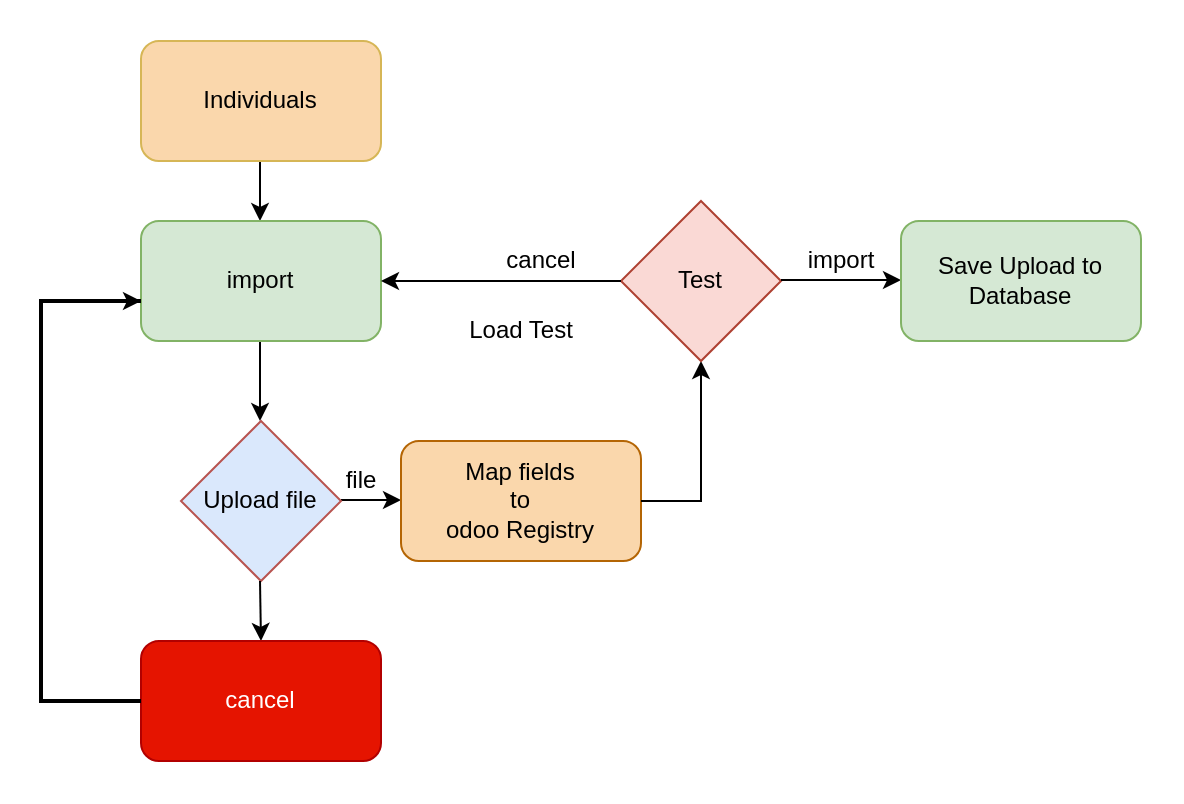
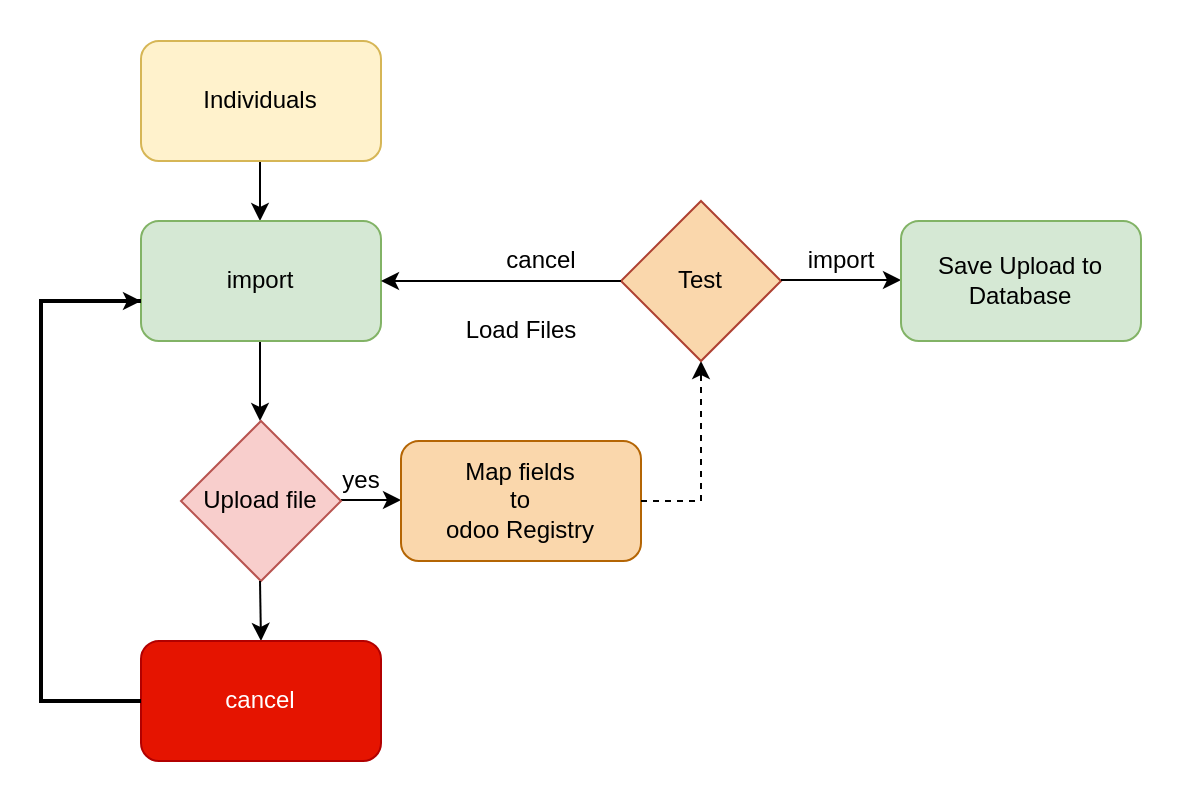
node "Individuals": fillcolor #fad7ac -> #fff2cc
node "Test": fillcolor #fad9d5 -> #fad7ac
node "Load Test": label "Load Test" -> "Load Files"
edge "Map fields to odoo Registry" -> "Test": style solid -> dashed
node "file": label "file" -> "yes"
node "Upload file": fillcolor #dae8fc -> #f8cecc
